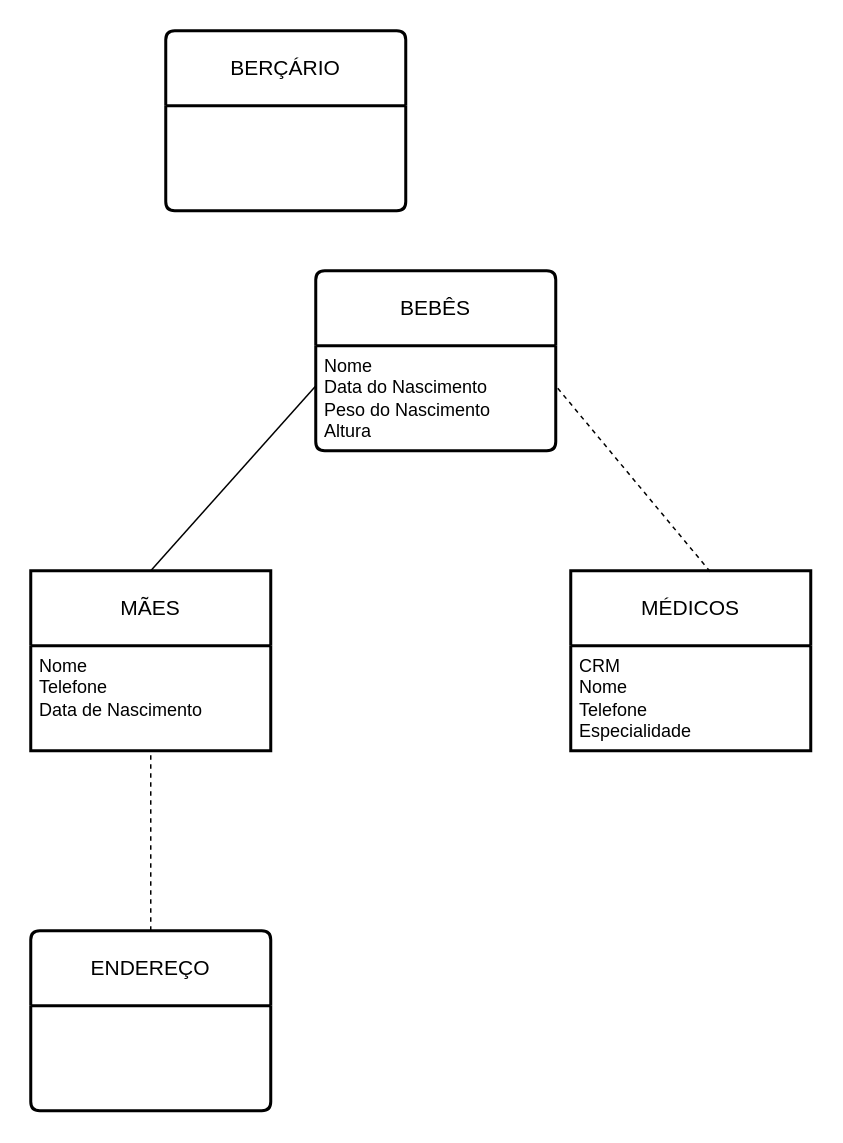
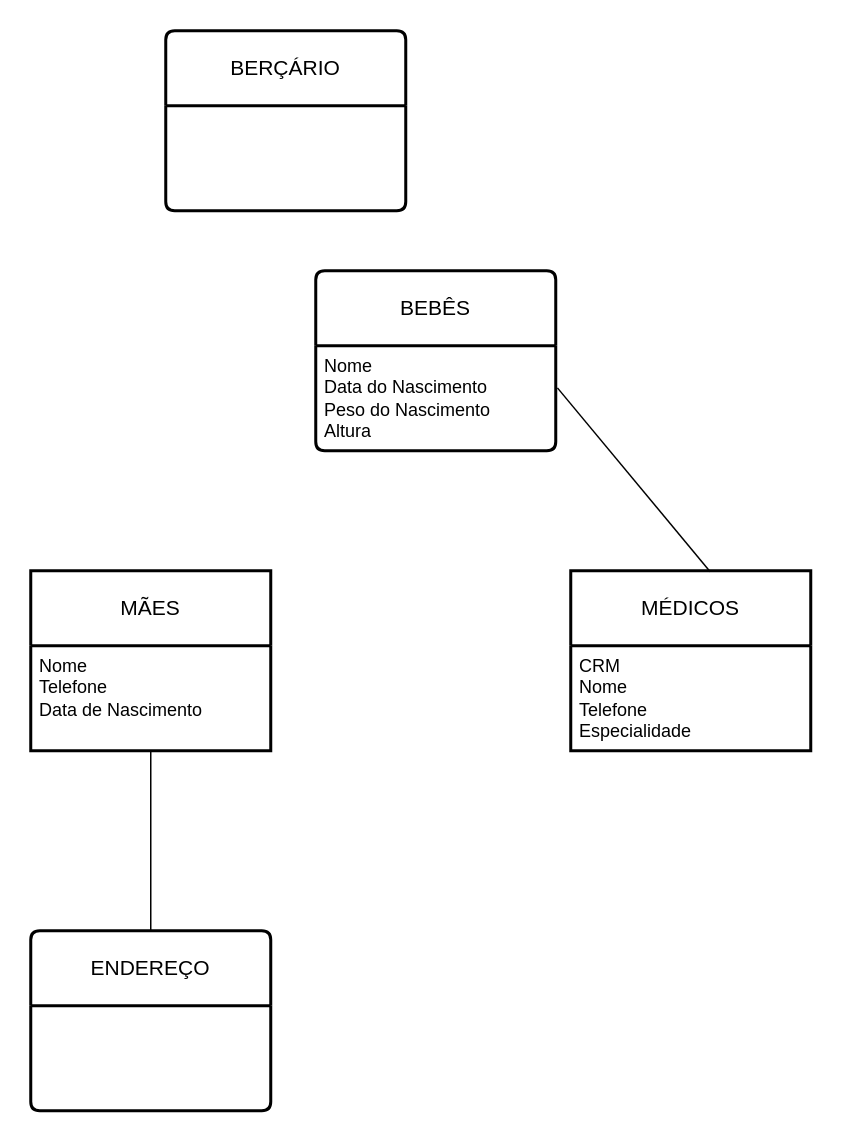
edge "Nome Data do Nascimento Peso do Nascimento Altura" -- "MÃES": removed
edge "Nome Data do Nascimento Peso do Nascimento Altura" -- "MÉDICOS": style dashed -> solid
edge "Nome Telefone Data de Nascimento" -- "ENDEREÇO": style dashed -> solid
